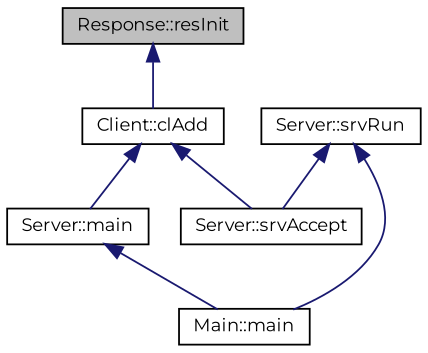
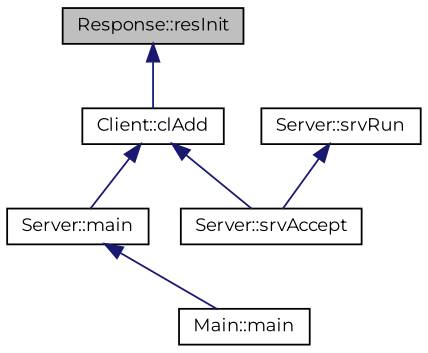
edge "Main::main" -> "Server::srvRun": removed
